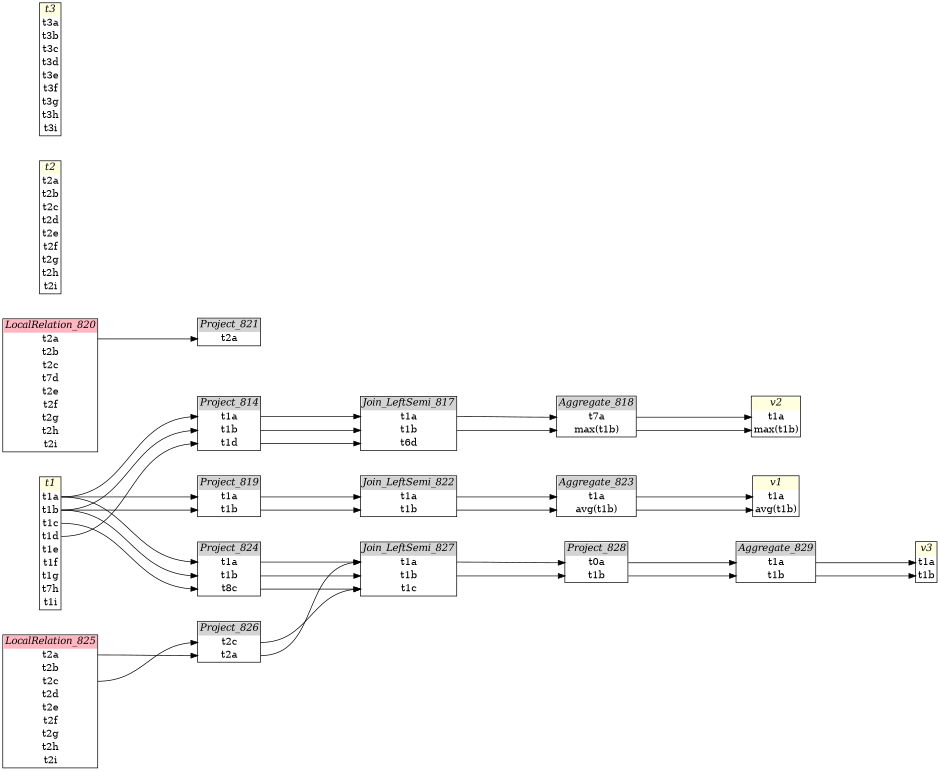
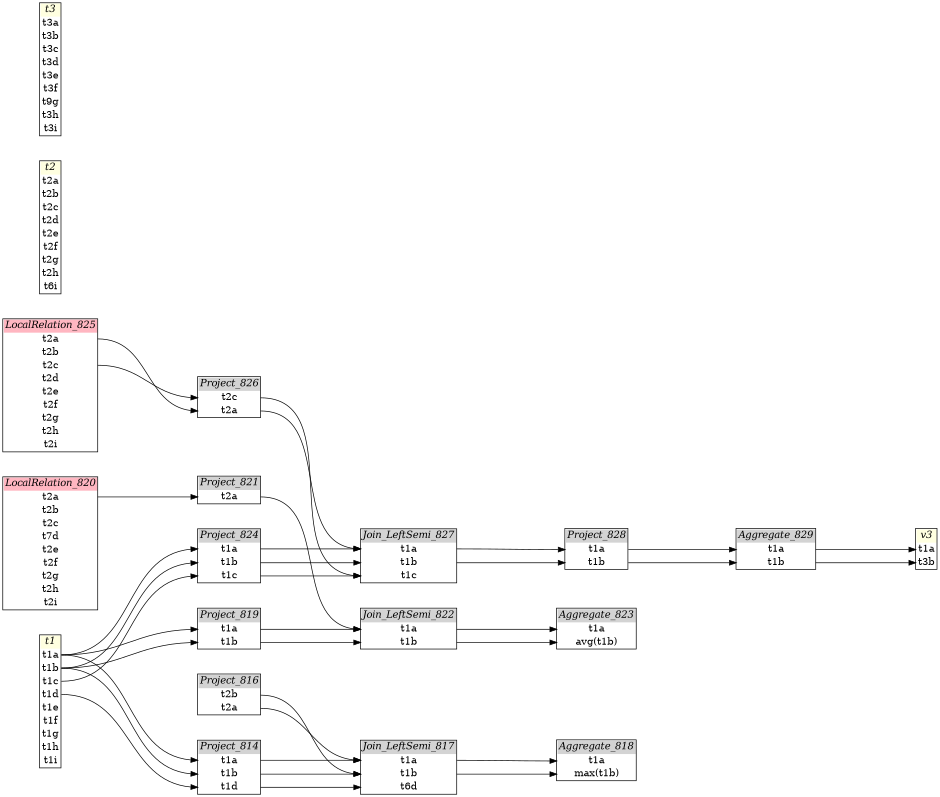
node "t3": text "t3g" -> "t9g"
node "t2": text "t2i" -> "t6i"
node "Aggregate_818": text "t7a" -> "t1a"
node "v2": removed
node "v1": removed
edge "Project_821" -> "Join_LeftSemi_822": added
node "Project_828": text "t0a" -> "t1a"
node "v3": text "t1b" -> "t3b"
node "Project_824": text "t8c" -> "t1c"
node "t1": text "t7h" -> "t1h"
node "Project_816": added
